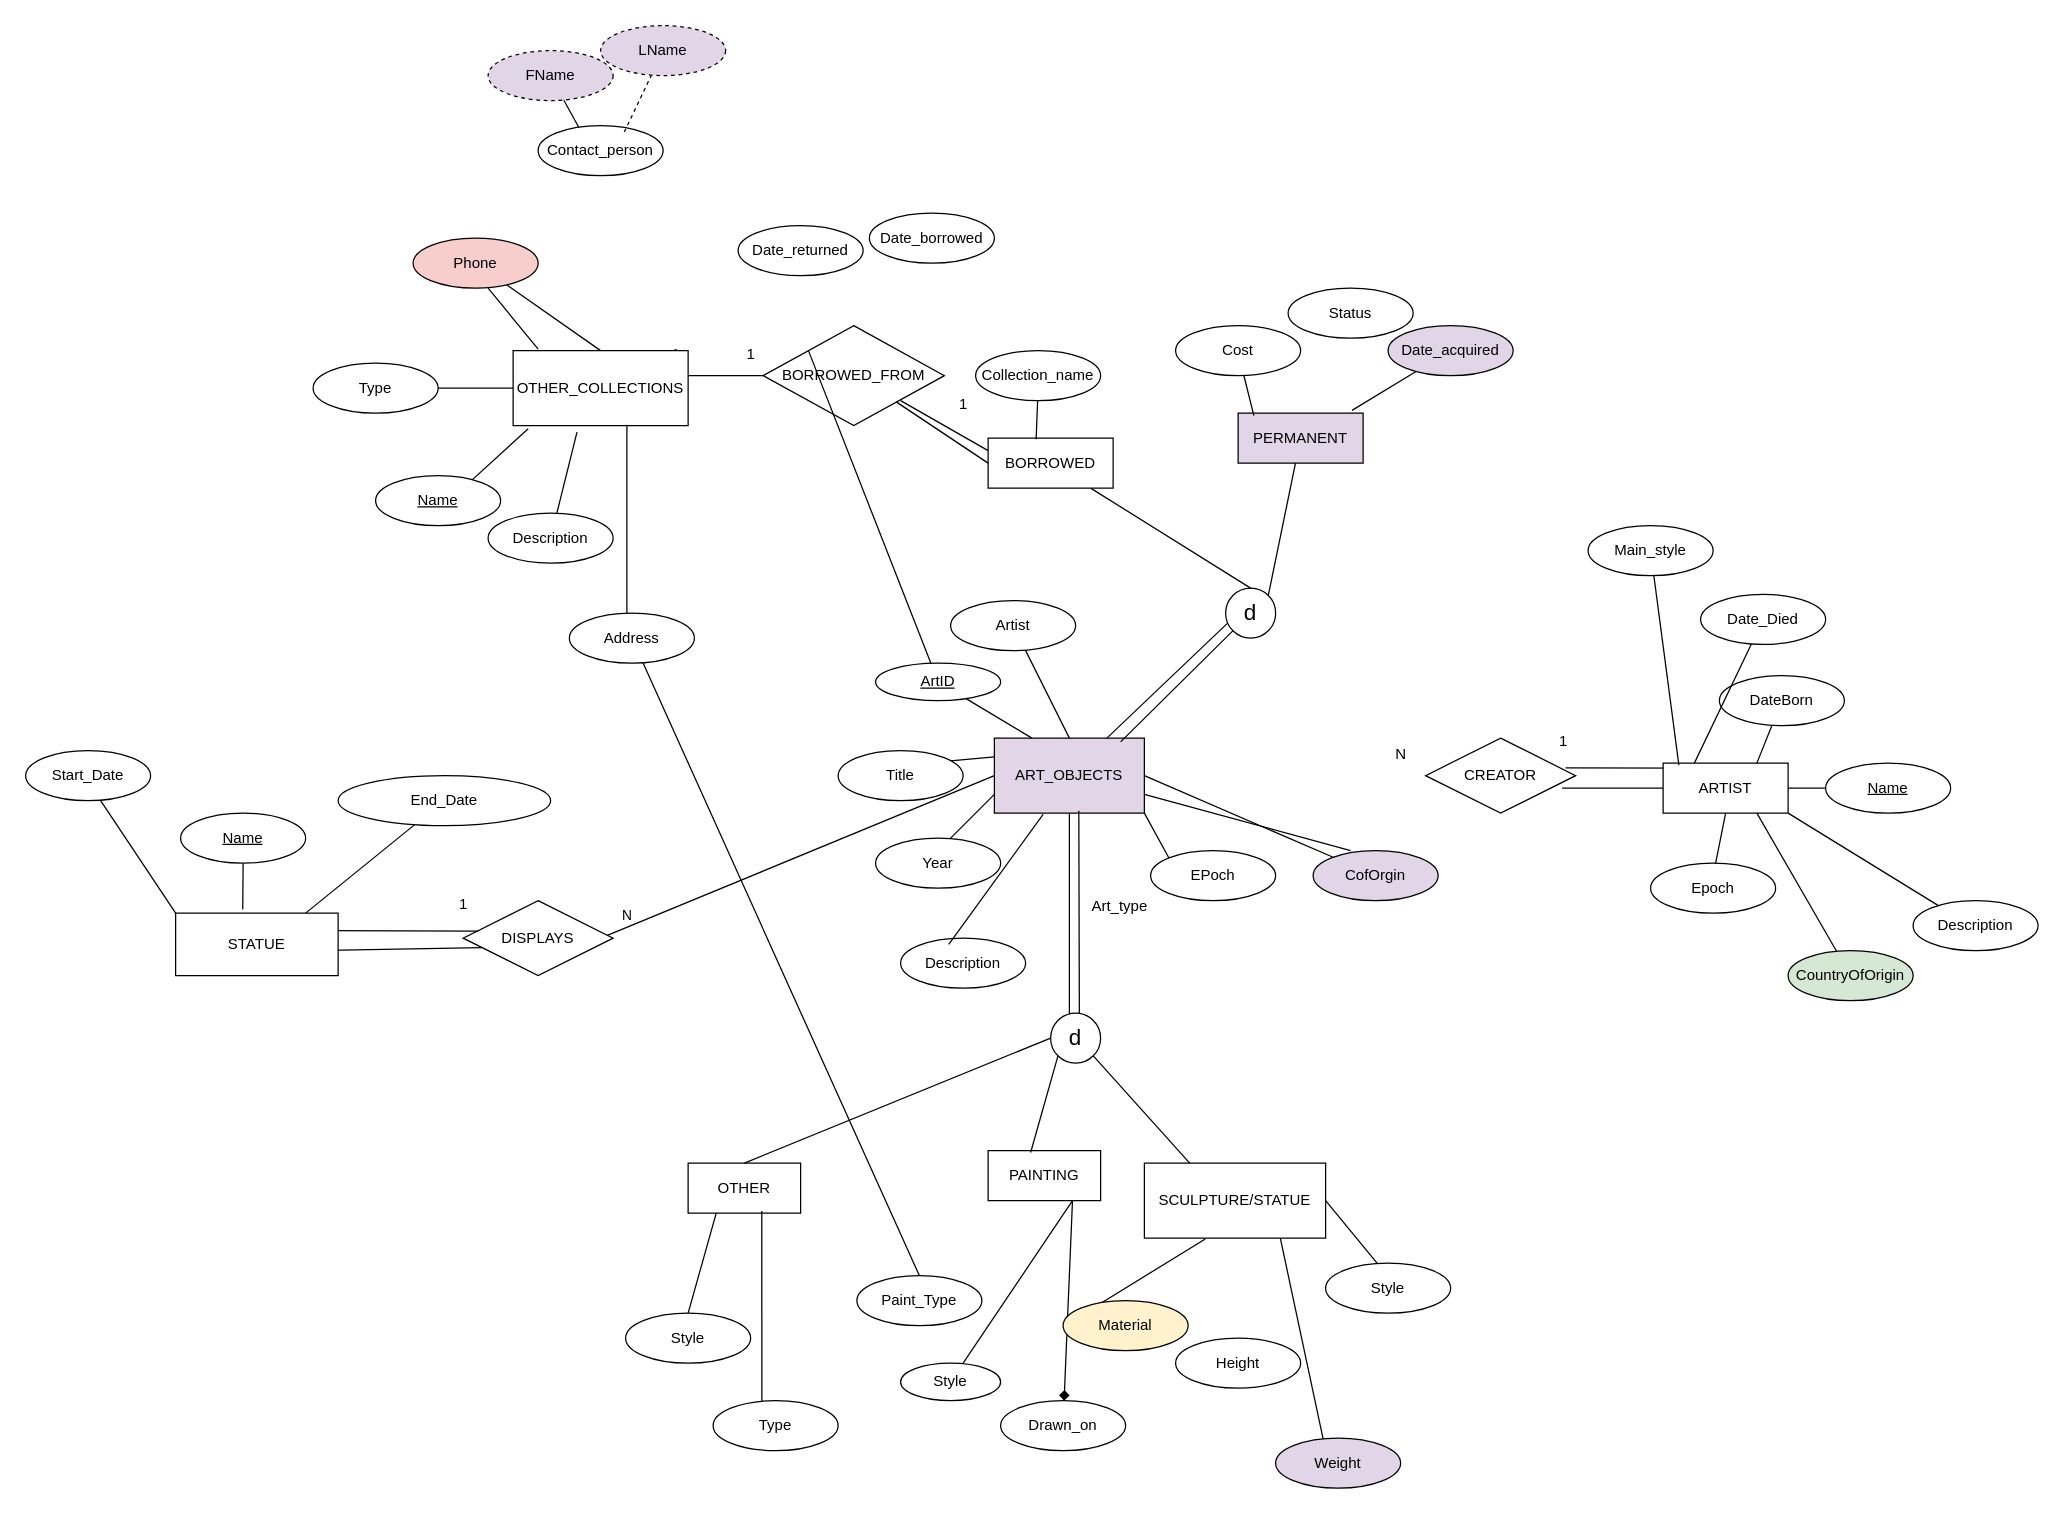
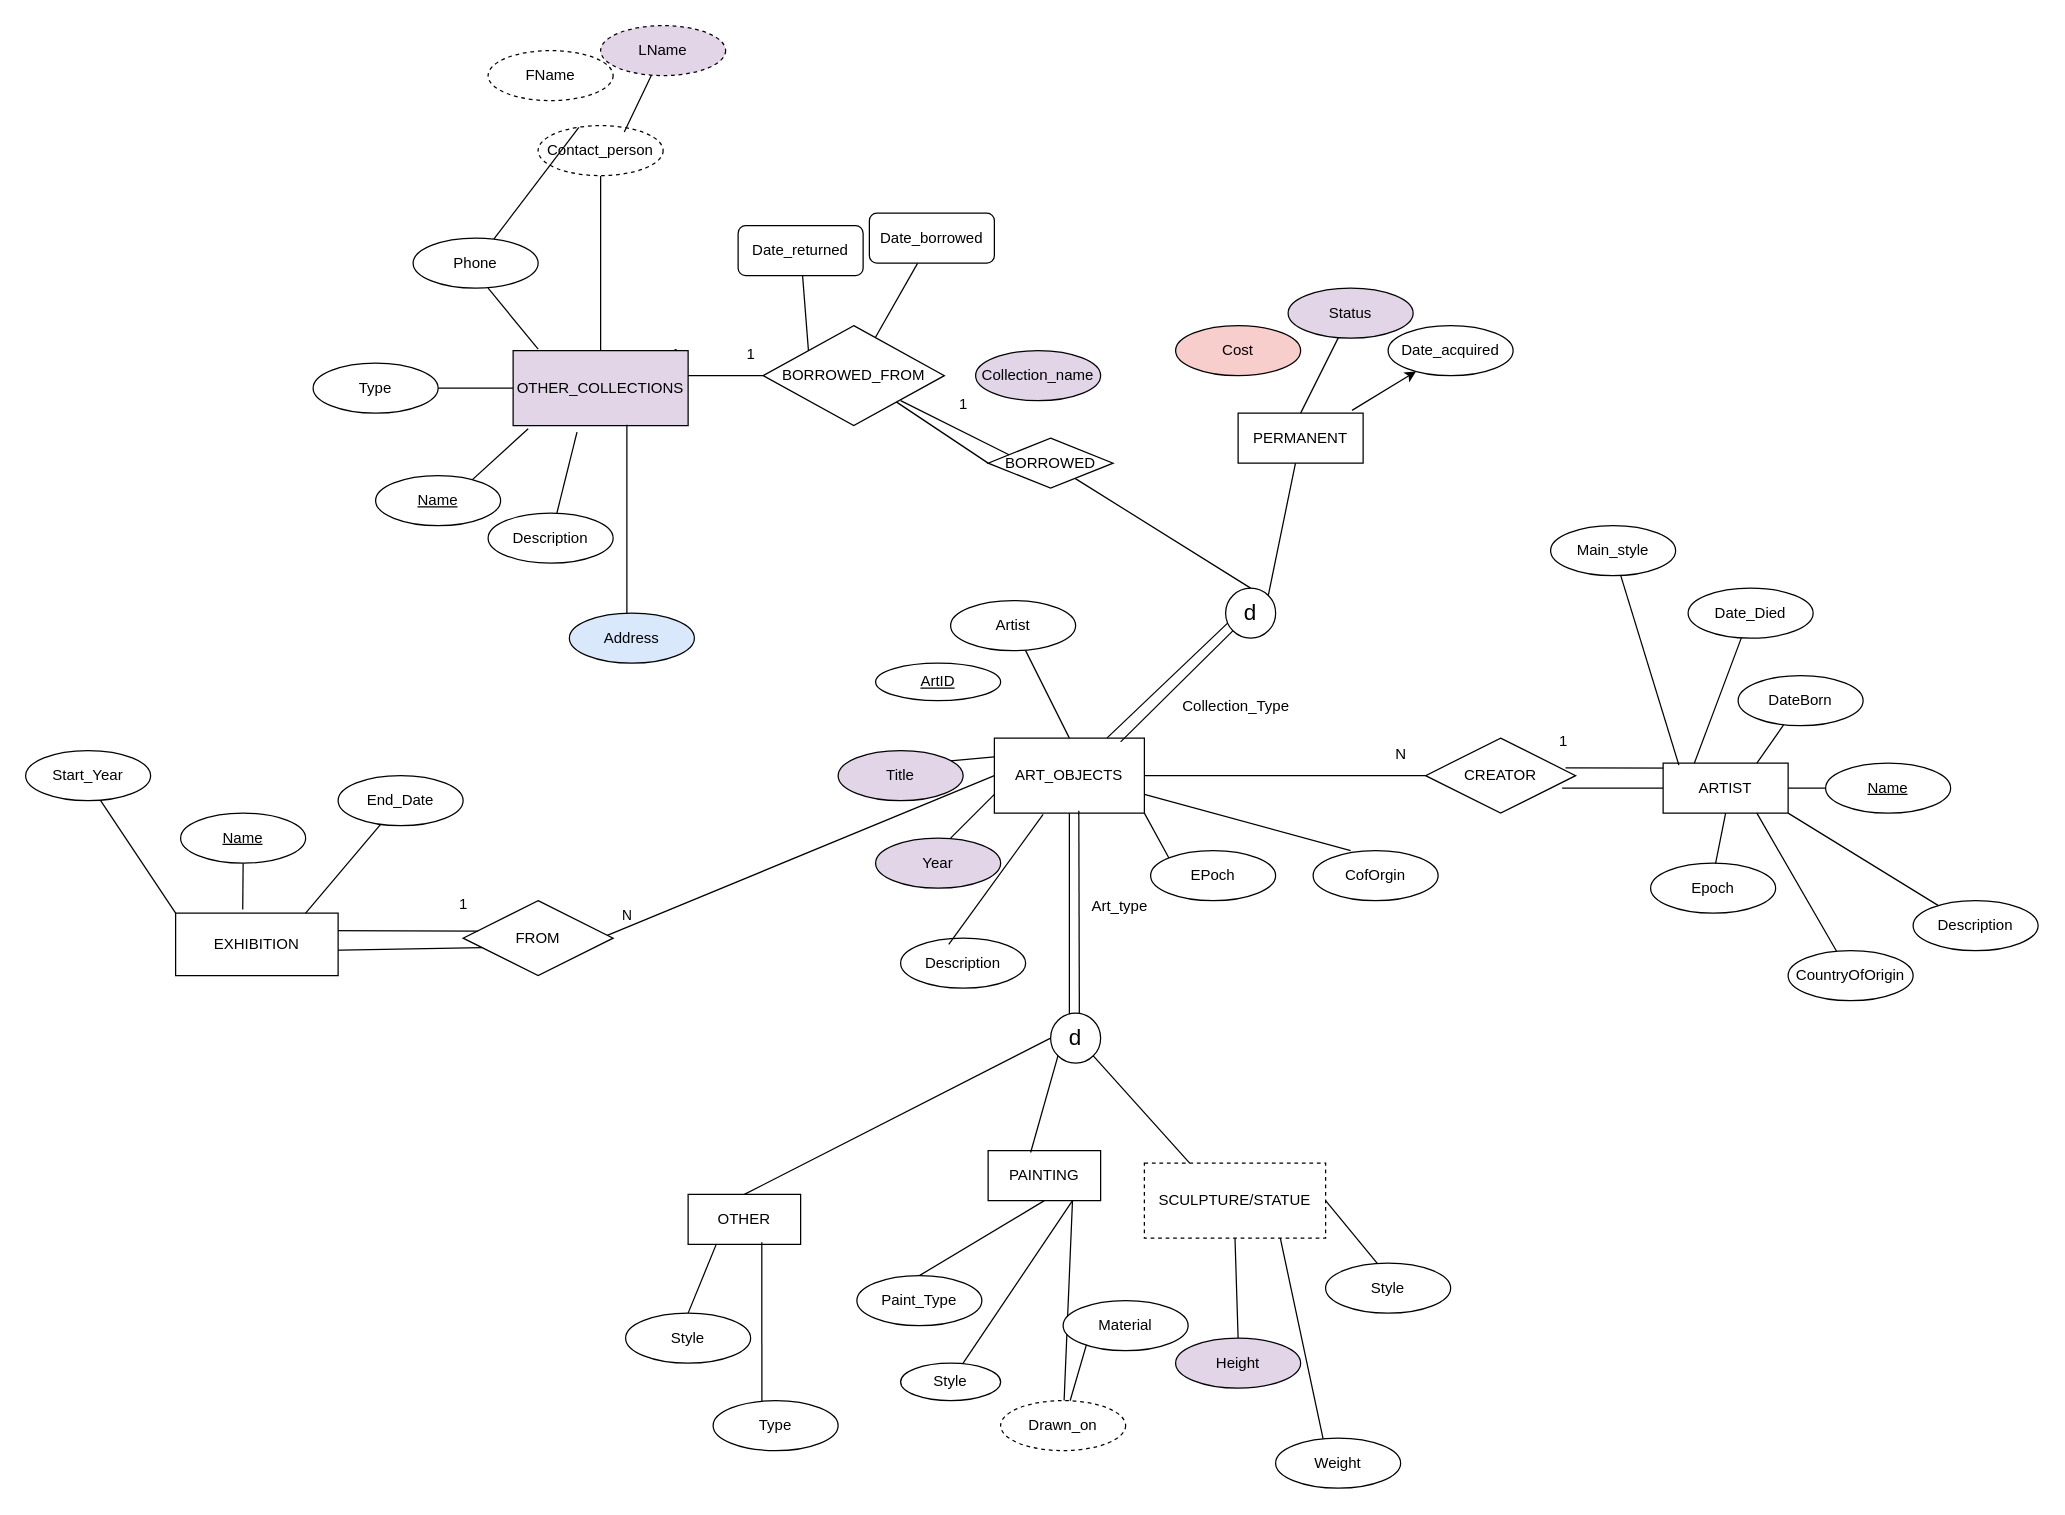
node "FName": fillcolor #e1d5e7 -> #ffffff
edge "LName" -- "Contact_person": style dashed -> solid
edge "FName" -- "Contact_person": now "Phone" -- "Contact_person"
node "Contact_person": style solid -> dashed
node "Date_borrowed": shape ellipse -> rounded rectangle
node "Date_returned": shape ellipse -> rounded rectangle
node "Phone": fillcolor #f8cecc -> #ffffff
edge "Date_borrowed" -- "BORROWED_FROM": added
node "Status": fillcolor #ffffff -> #e1d5e7
edge "Phone" -- "OTHER_COLLECTIONS": now "Contact_person" -- "OTHER_COLLECTIONS"
node "Cost": fillcolor #ffffff -> #f8cecc
node "Date_acquired": fillcolor #e1d5e7 -> #ffffff
edge "Status" -- "PERMANENT": added
edge "Date_acquired" -- "PERMANENT": arrowhead none -> classic
node "Collection_name": fillcolor #ffffff -> #e1d5e7
node "OTHER_COLLECTIONS": fillcolor #ffffff -> #e1d5e7
edge "Cost" -- "PERMANENT": removed
edge "Collection_name" -- "BORROWED": removed
node "PERMANENT": fillcolor #e1d5e7 -> #ffffff
node "BORROWED": shape rectangle -> diamond
edge "BORROWED_FROM" -- "ArtID": now "BORROWED_FROM" -- "Date_returned"
node "Main_style": moved (1651, 551) -> (1613, 551)
node "Date_Died": moved (1763, 619) -> (1751, 613)
node "Address": fillcolor #ffffff -> #dae8fc
node "DateBorn": moved (1782, 701) -> (1801, 701)
node "Collection_Type": added
edge "ArtID" -- "ART_OBJECTS": removed
node "Start_Date": label "Start_Date" -> "Start_Year"
node "Title": fillcolor #ffffff -> #e1d5e7
node "ART_OBJECTS": fillcolor #e1d5e7 -> #ffffff
edge "ART_OBJECTS" -- "CofOrgin": now "ART_OBJECTS" -- "CREATOR"
node "End_Date": size 213x50 -> 125x50
node "Year": fillcolor #ffffff -> #e1d5e7
node "CofOrgin": fillcolor #e1d5e7 -> #ffffff
node "DISPLAYS": label "DISPLAYS" -> "FROM"
node "STATUE": label "STATUE" -> "EXHIBITION"
edge "Address" -- "Paint_Type": now "PAINTING" -- "Paint_Type"
node "CountryOfOrigin": fillcolor #d5e8d4 -> #ffffff
node "OTHER": moved (744, 1188) -> (744, 1219)
node "SCULPTURE/STATUE": style solid -> dashed
edge "SCULPTURE/STATUE" -- "Material": now "Drawn_on" -- "Material"
edge "SCULPTURE/STATUE" -- "Height": added
node "Material": fillcolor #fff2cc -> #ffffff
node "Height": fillcolor #ffffff -> #e1d5e7
edge "PAINTING" -> "Drawn_on": arrowhead diamond -> none
node "Drawn_on": style solid -> dashed
node "Weight": fillcolor #e1d5e7 -> #ffffff
